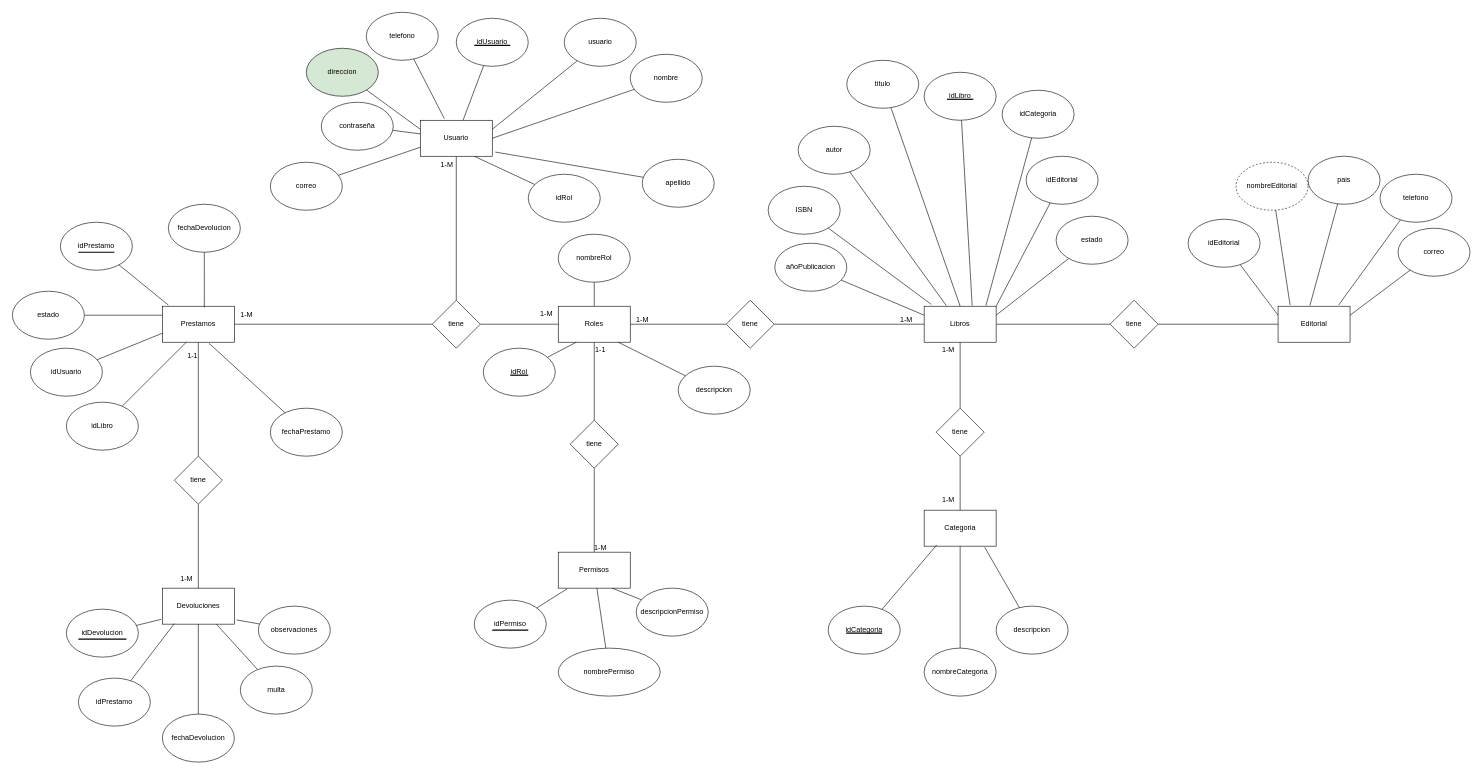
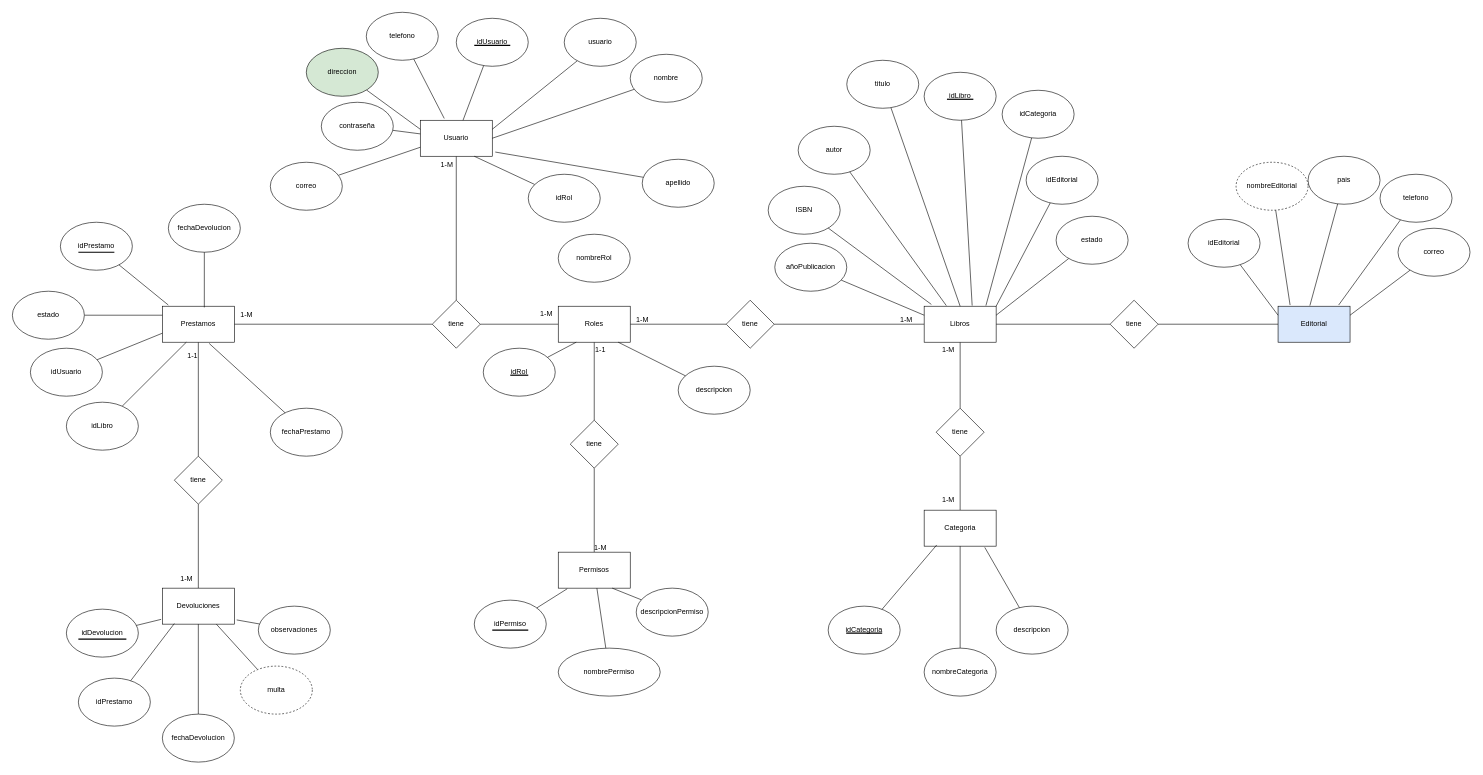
edge "nombreRol" -- "Roles": removed
node "Editorial": fillcolor #ffffff -> #dae8fc
node "multa": style solid -> dashed
